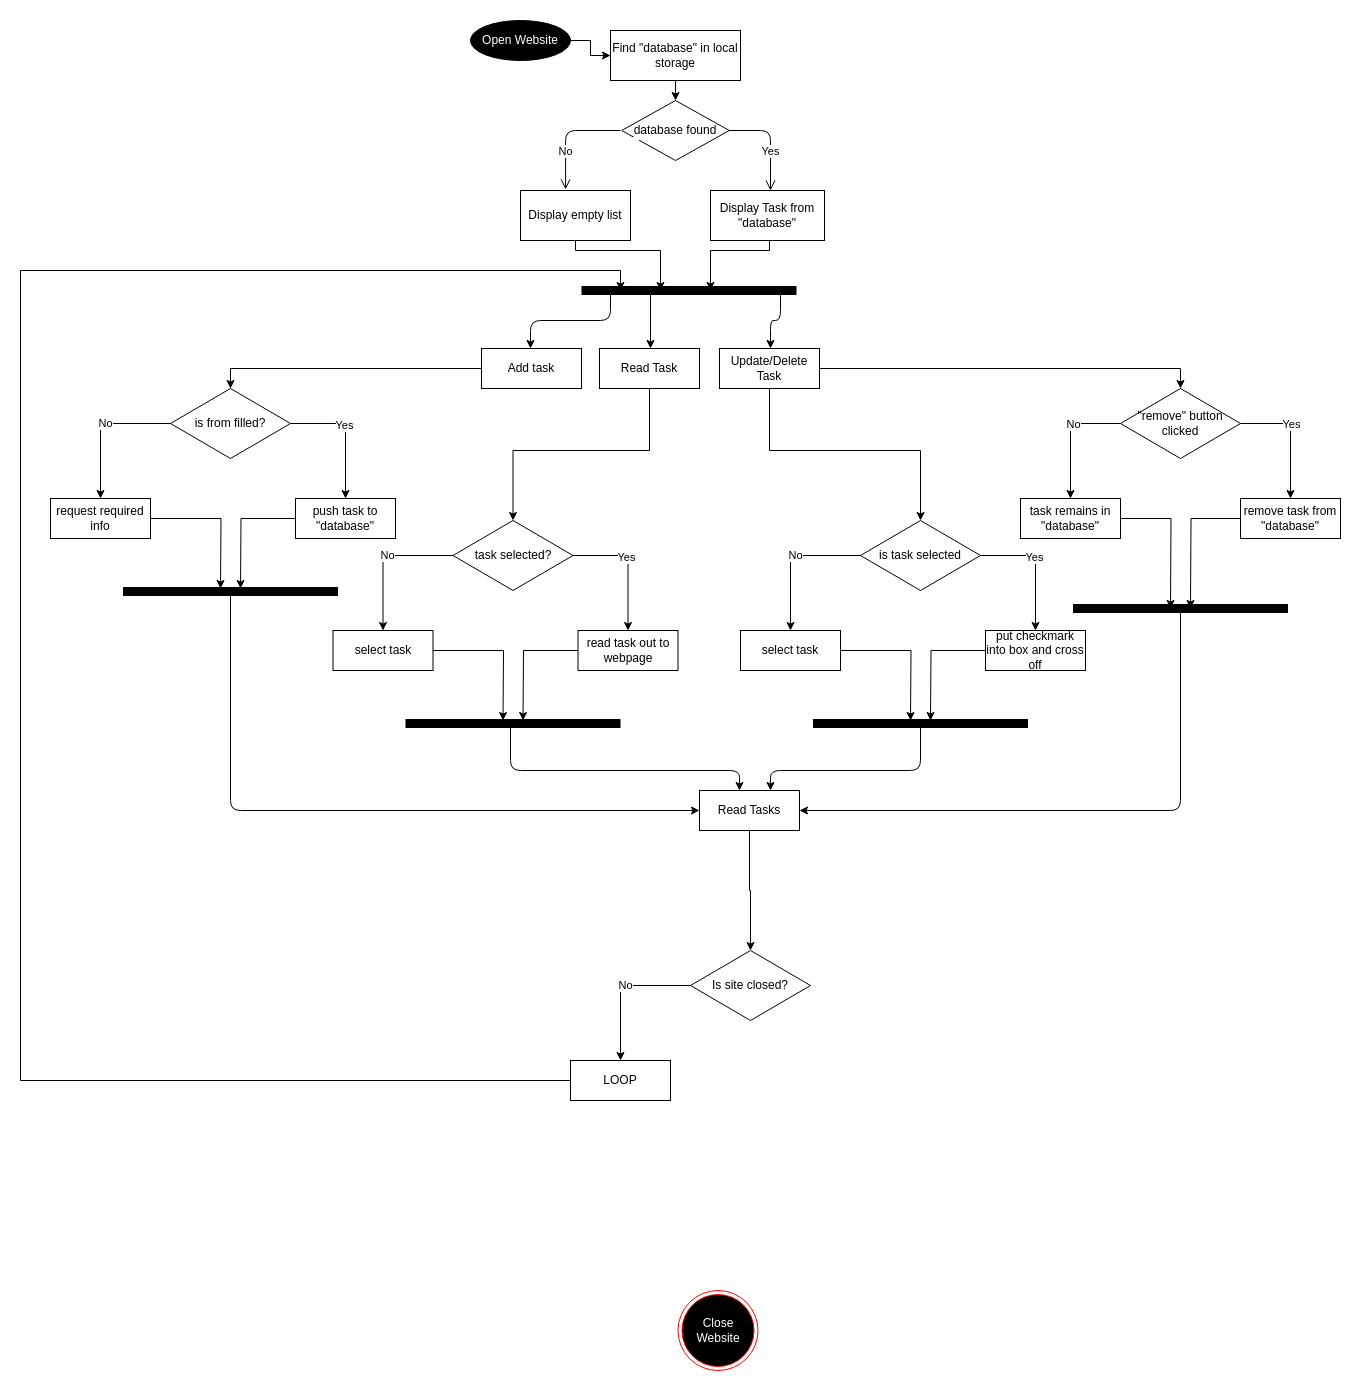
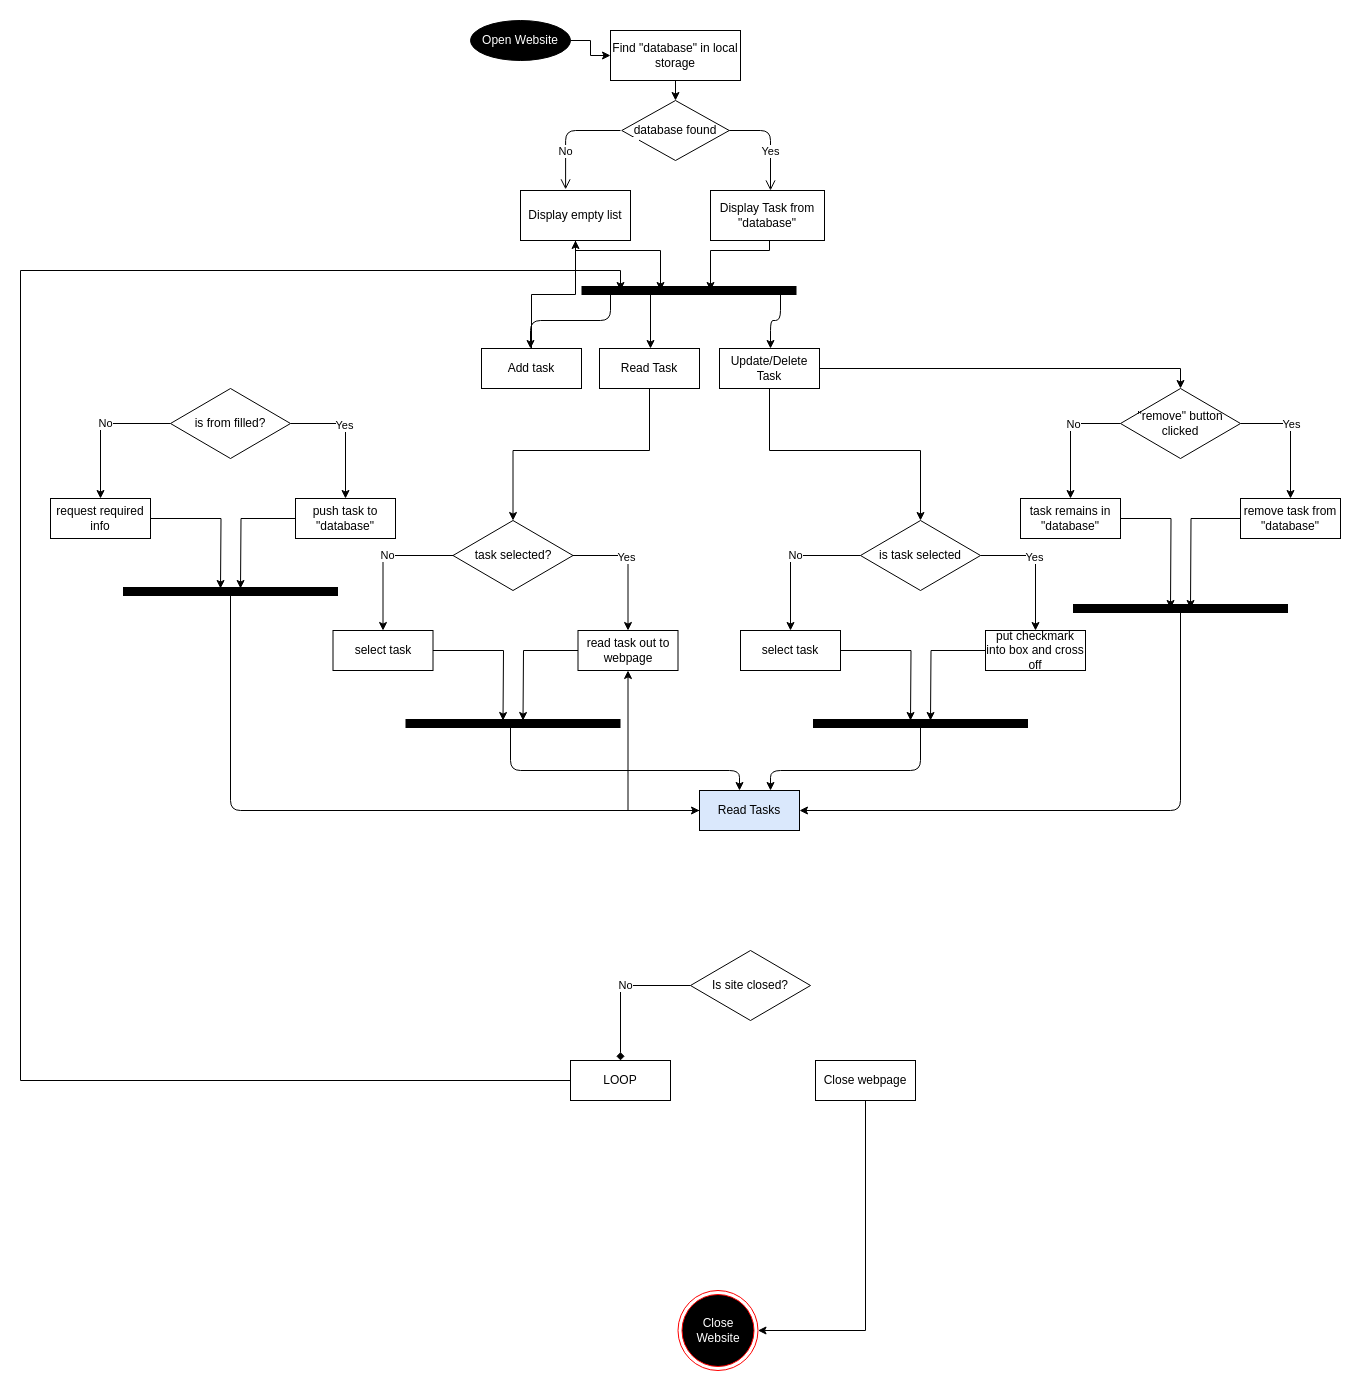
edge "Add task" -> "is from filled?": now "Add task" -> "Display empty list"
node "Read Tasks": fillcolor #ffffff -> #dae8fc
edge "Read Tasks" -> "Is site closed?": now "Read Tasks" -> "read task out to webpage"
edge "Is site closed?" -> "LOOP": arrowhead classic -> diamond
node "Close webpage": added
edge "Close webpage" -> "Close Website": added
